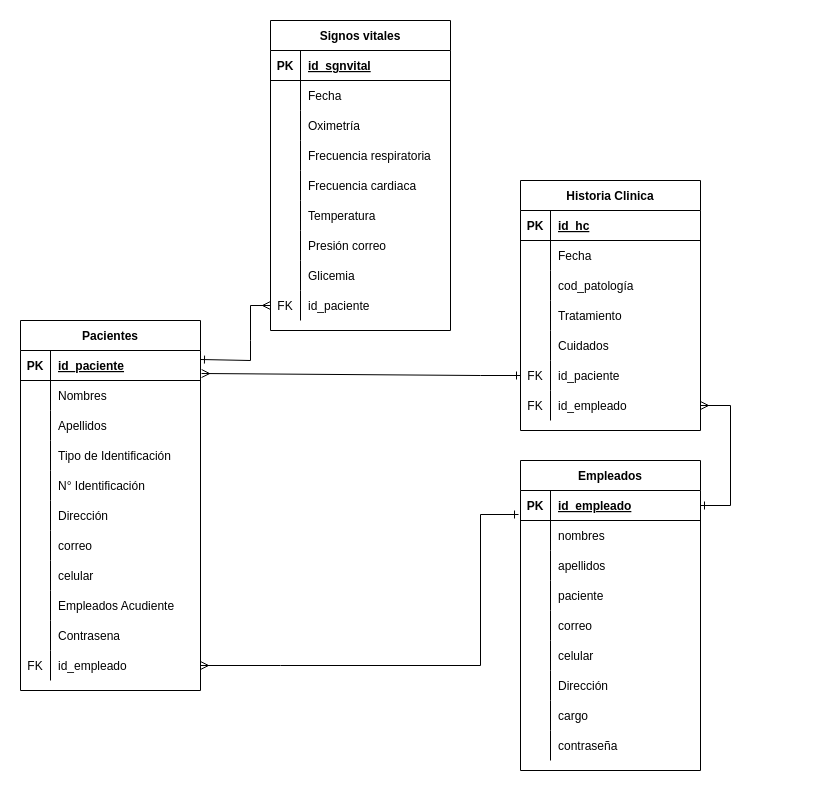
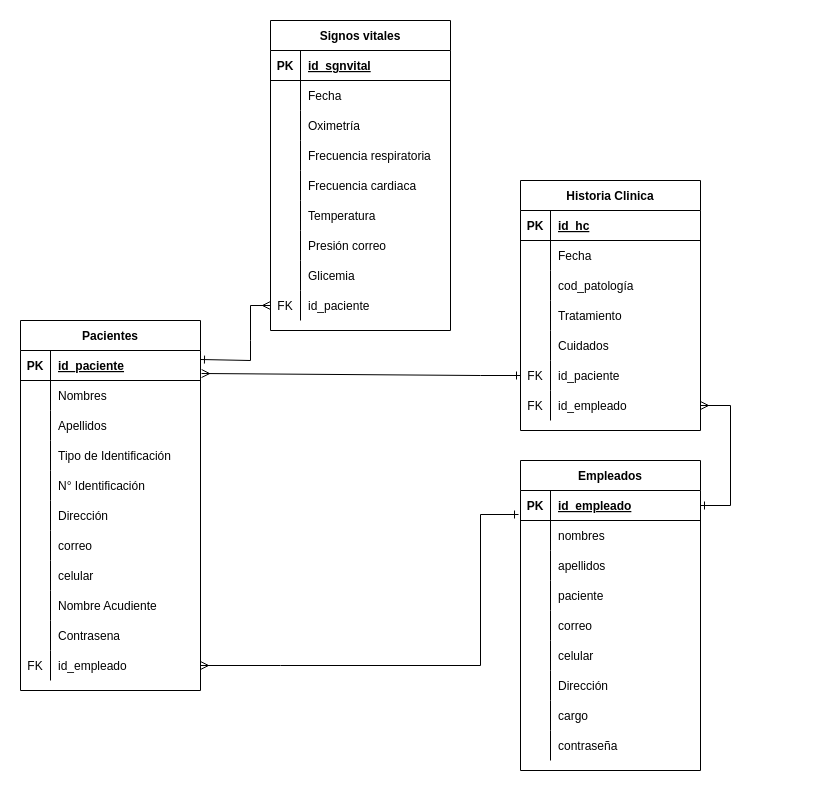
node "Empleados Acudiente": label "Empleados Acudiente" -> "Nombre Acudiente"
